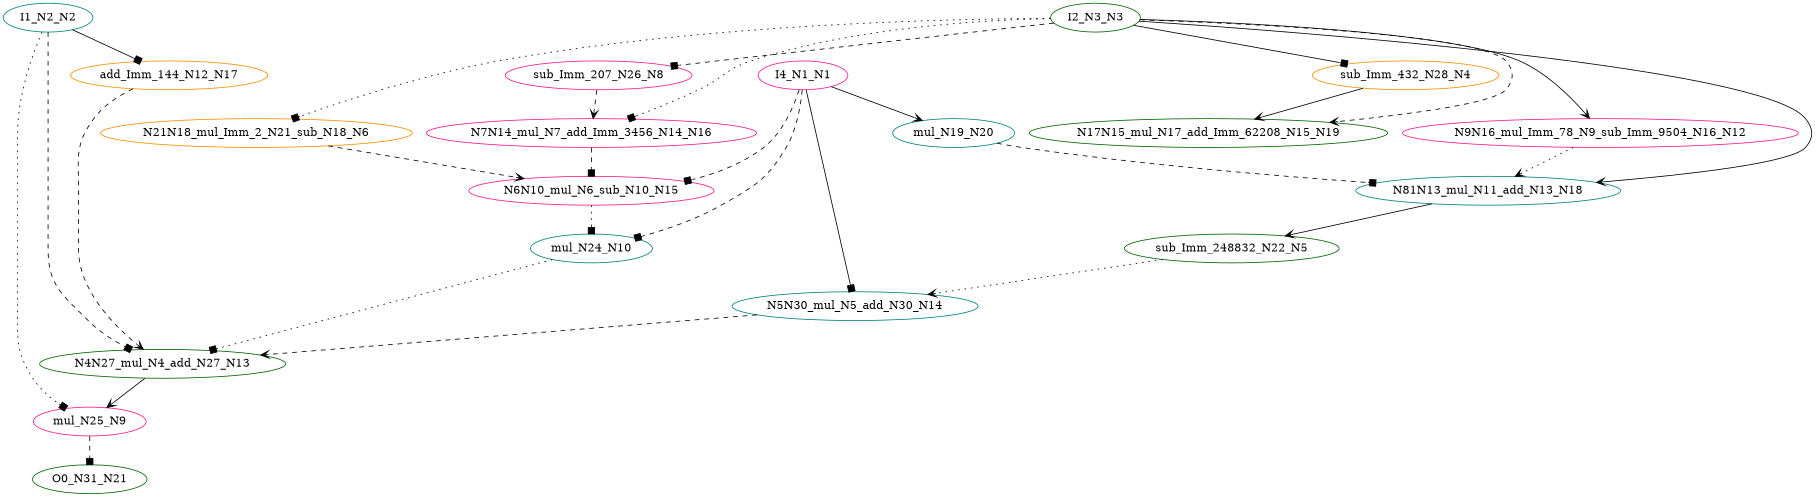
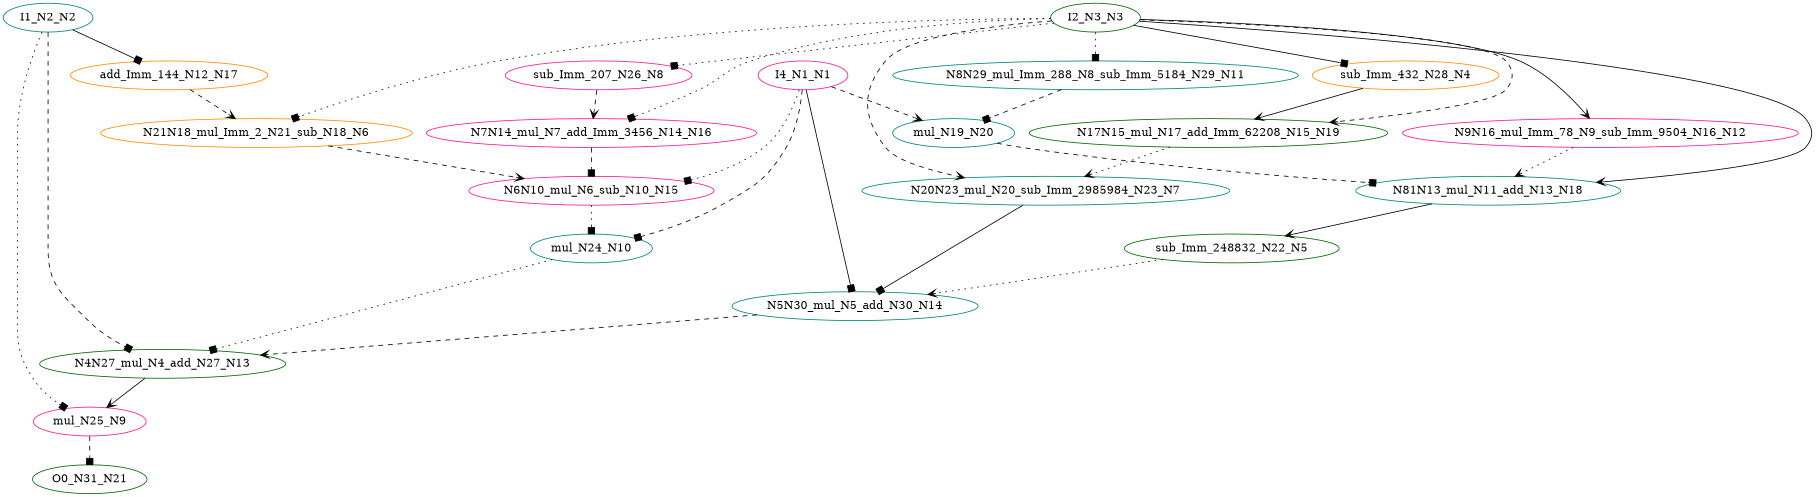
edge "I2_N3_N3" -> "sub_Imm_207_N26_N8": style dashed -> dotted
node "N8N29_mul_Imm_288_N8_sub_Imm_5184_N29_N11": added
edge "I4_N1_N1" -> "mul_N19_N20": style solid -> dashed
edge "I4_N1_N1" -> "N6N10_mul_N6_sub_N10_N15": style dashed -> dotted
node "N20N23_mul_N20_sub_Imm_2985984_N23_N7": added
edge "add_Imm_144_N12_N17" -> "N4N27_mul_N4_add_N27_N13": now "add_Imm_144_N12_N17" -> "N21N18_mul_Imm_2_N21_sub_N18_N6"
